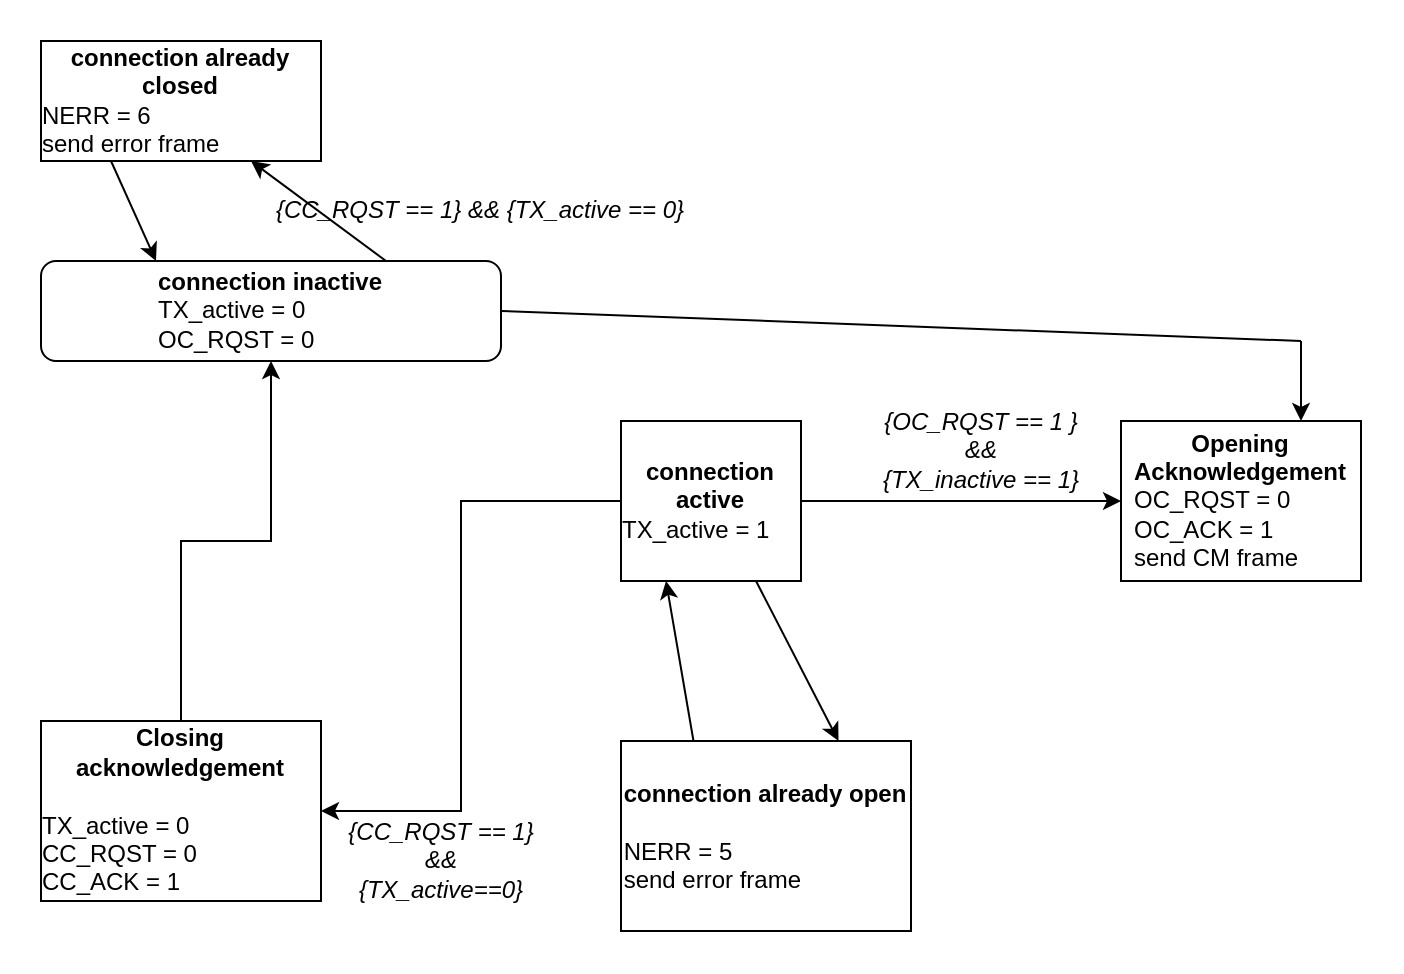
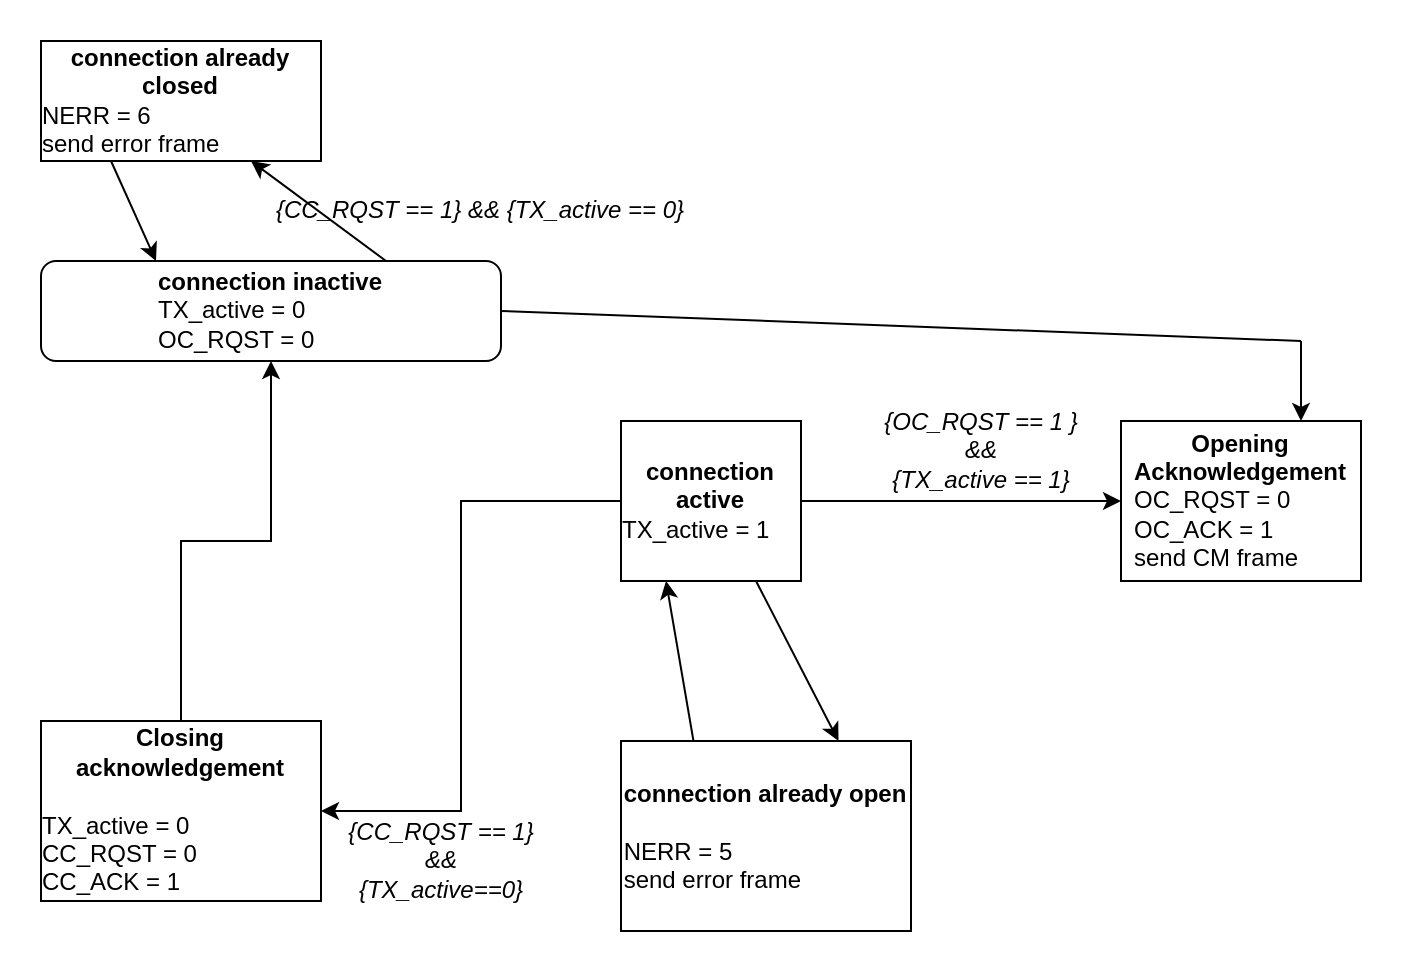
node "{OC_RQST == 1 } && {TX_inactive == 1}": label "{OC_RQST == 1 } && {TX_inactive == 1}" -> "{OC_RQST == 1 } && {TX_active == 1}"
